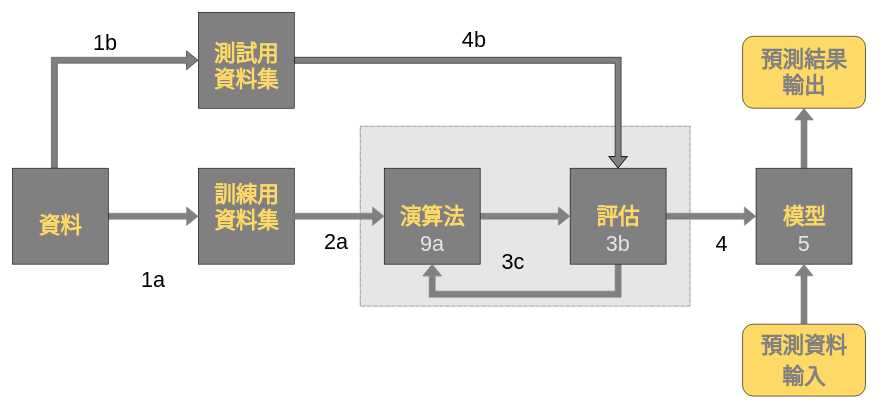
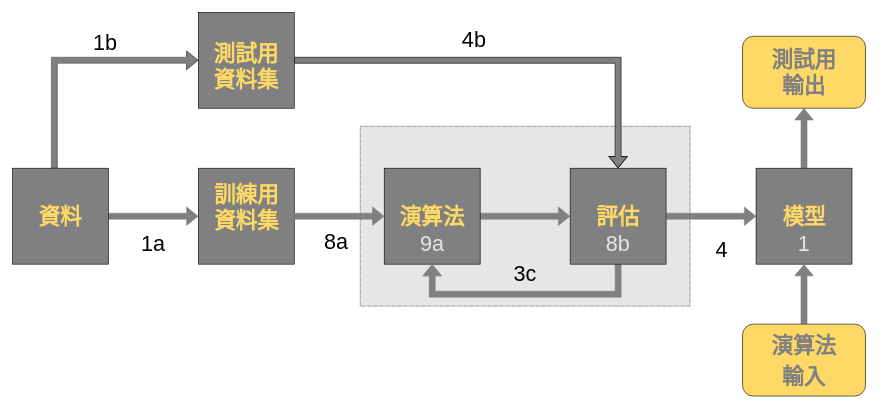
node "預測結果 輸出": label "預測結果 輸出" -> "測試用 輸出"
node "資料": moved (60, 225) -> (60, 216)
node "2a": label "2a" -> "8a"
node "3b": label "3b" -> "8b"
node "4": moved (722, 244) -> (722, 250)
node "5": label "5" -> "1"
node "3c": moved (513, 261) -> (525, 273)
node "1a": moved (153, 279) -> (153, 243)
node "預測資料 輸入": label "預測資料 輸入" -> "演算法 輸入"
